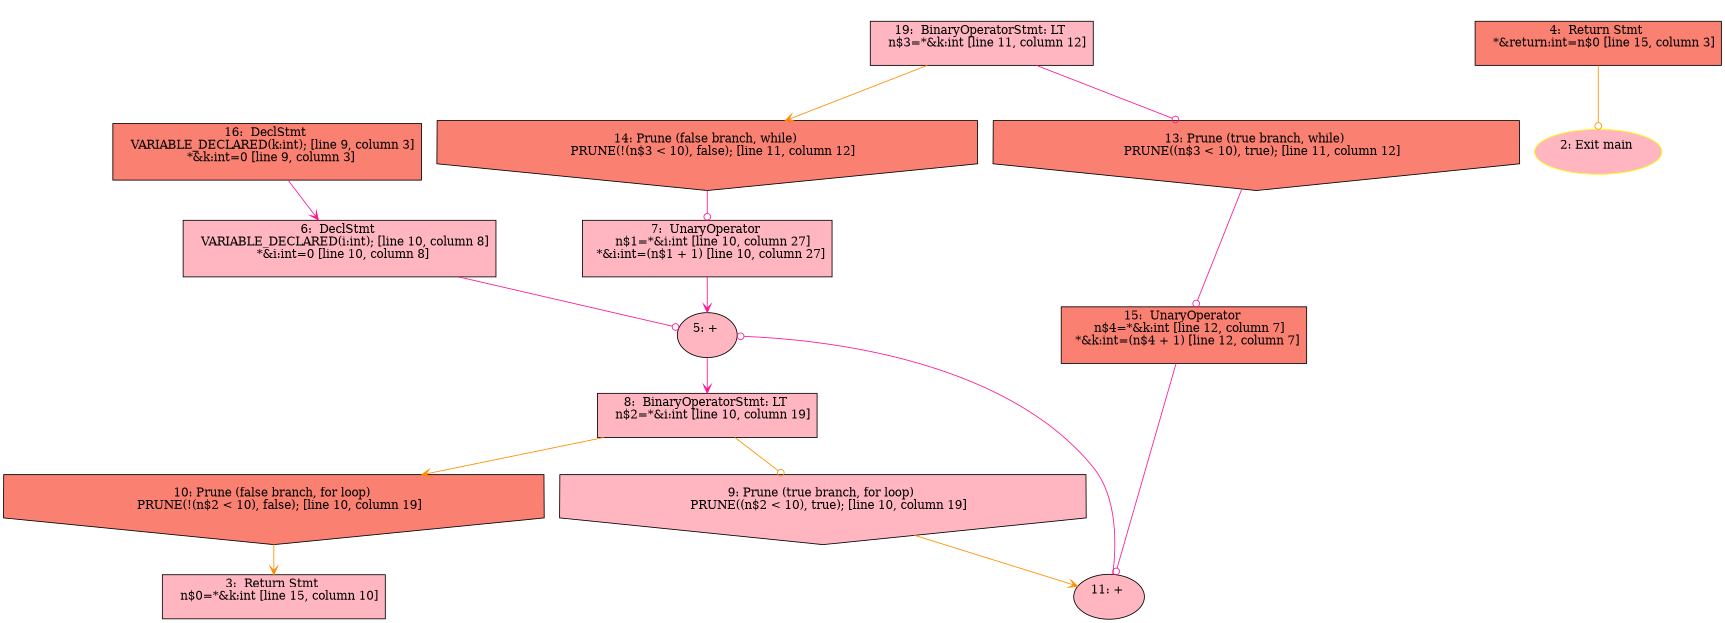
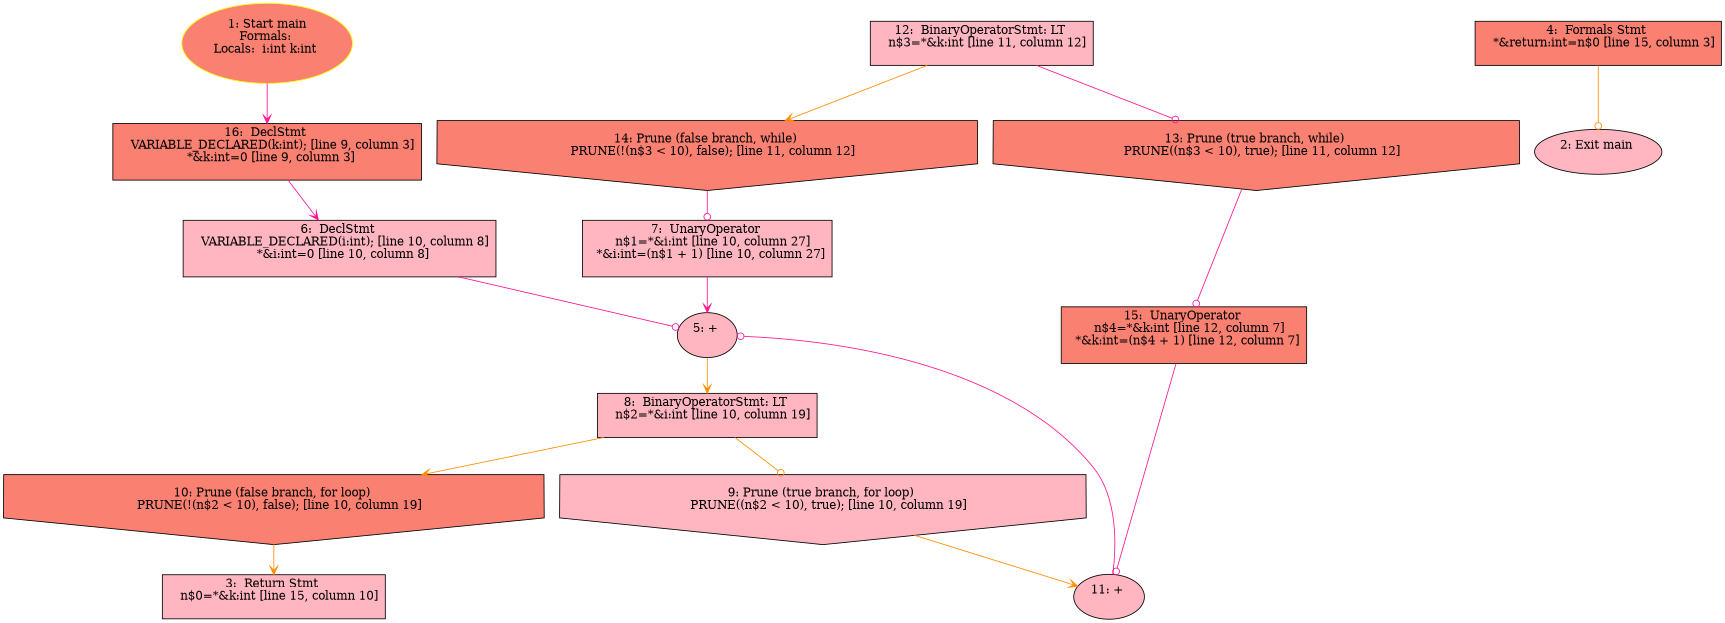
node "1: Start main Formals: Locals:  i:int k:int": added
node "19:  BinaryOperatorStmt: LT n$3=*&k:int [line 11, column 12]": label "19:  BinaryOperatorStmt: LT n$3=*&k:int [line 11, column 12]" -> "12:  BinaryOperatorStmt: LT n$3=*&k:int [line 11, column 12]"
node "4:  Return Stmt *&return:int=n$0 [line 15, column 3]": label "4:  Return Stmt *&return:int=n$0 [line 15, column 3]" -> "4:  Formals Stmt *&return:int=n$0 [line 15, column 3]"
node "2: Exit main": color yellow -> black
edge "5: +" -> "8:  BinaryOperatorStmt: LT n$2=*&i:int [line 10, column 19]": color deeppink -> darkorange
